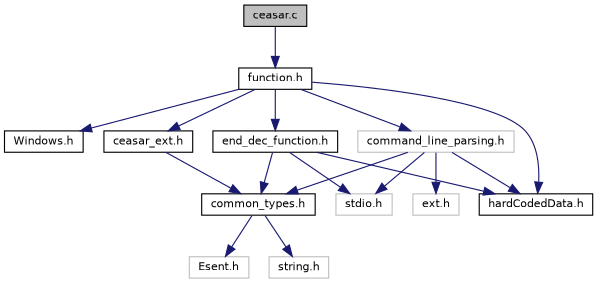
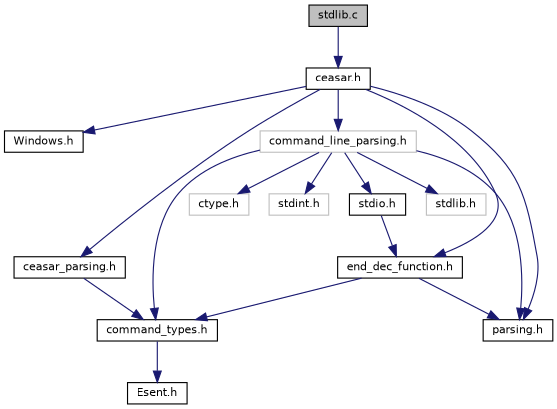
node "ceasar.c": label "ceasar.c" -> "stdlib.c"
node "function.h": label "function.h" -> "ceasar.h"
node "ceasar_ext.h": label "ceasar_ext.h" -> "ceasar_parsing.h"
edge "end_dec_function.h" -> "stdio.h": reversed
node "ctype.h": added
node "common_types.h": label "common_types.h" -> "command_types.h"
node "stdint.h": added
node "stdio.h": color grey75 -> black
node "ext.h": label "ext.h" -> "stdlib.h"
node "hardCodedData.h": label "hardCodedData.h" -> "parsing.h"
node "Esent.h": color grey75 -> black
node "string.h": removed
